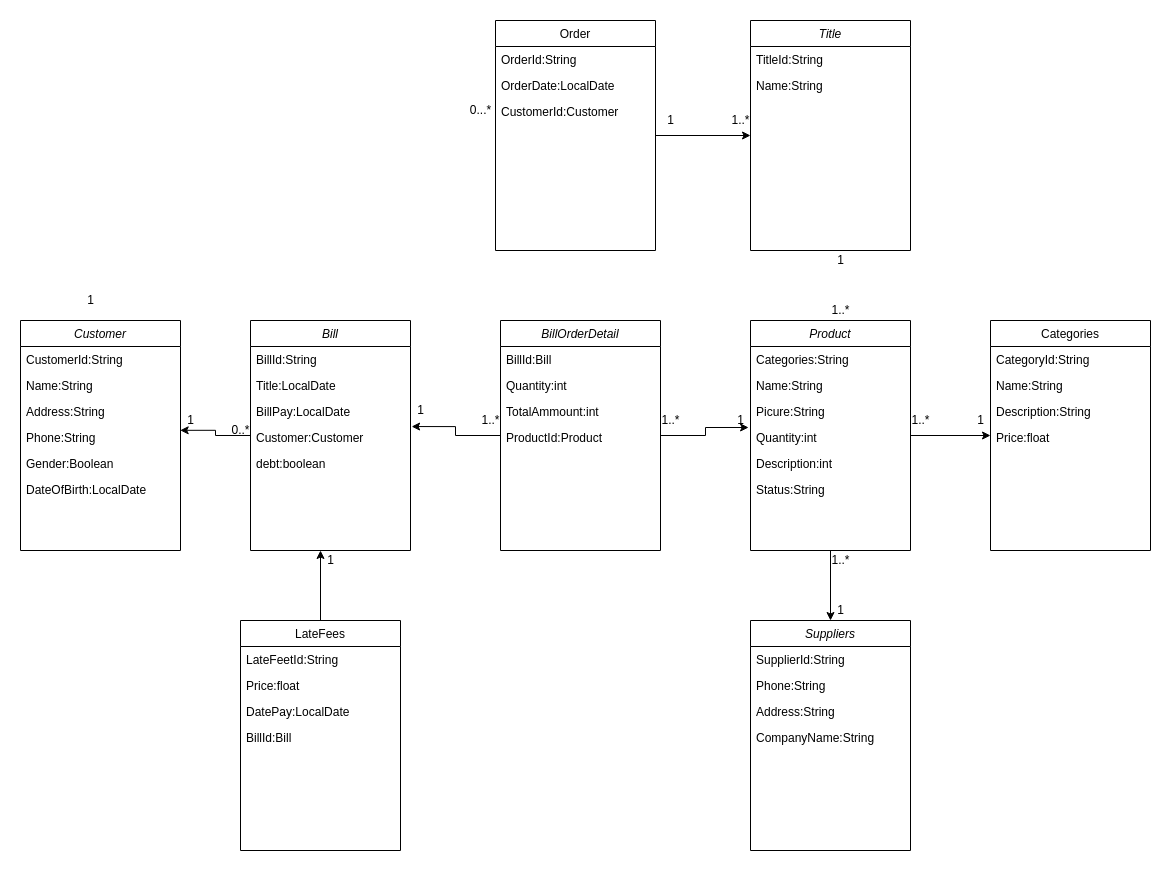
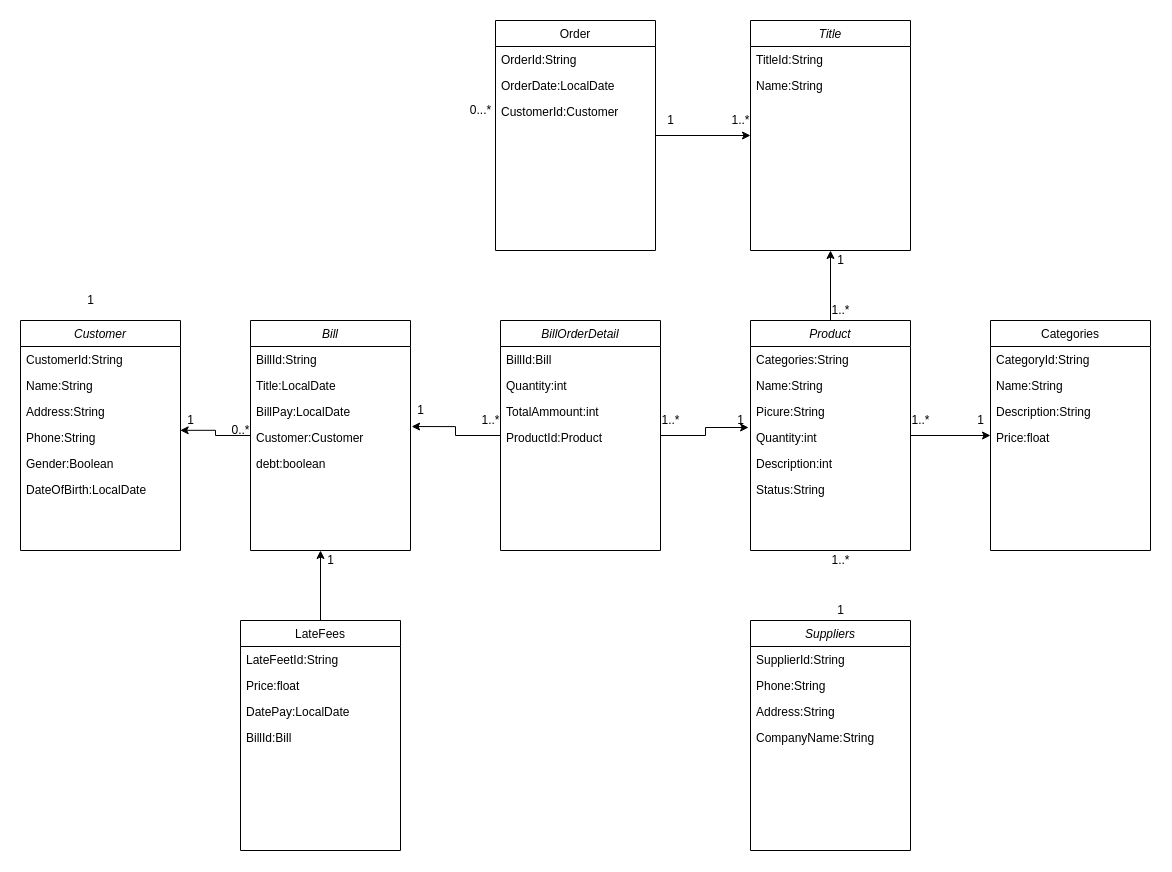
edge "Product" -> "Title": added
edge "Product" -> "Suppliers": removed
